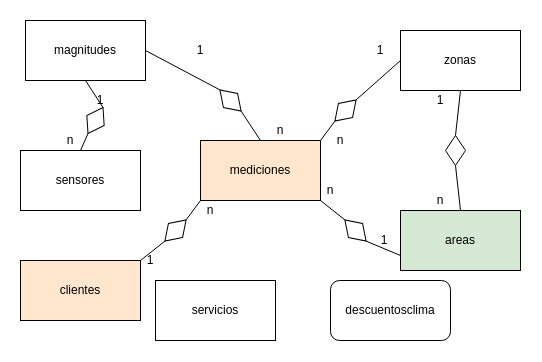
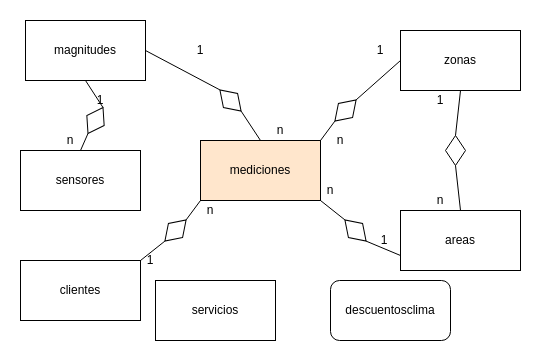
node "areas": fillcolor #d5e8d4 -> #ffffff
node "clientes": fillcolor #ffe6cc -> #ffffff
